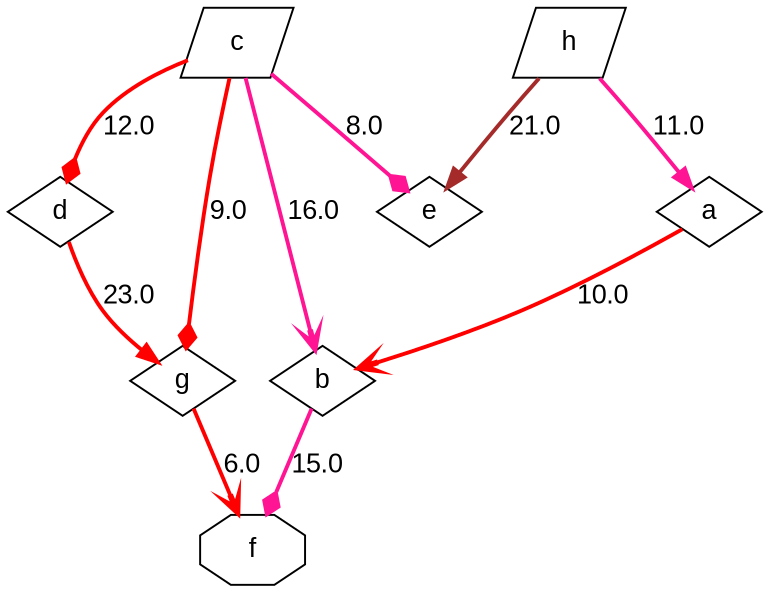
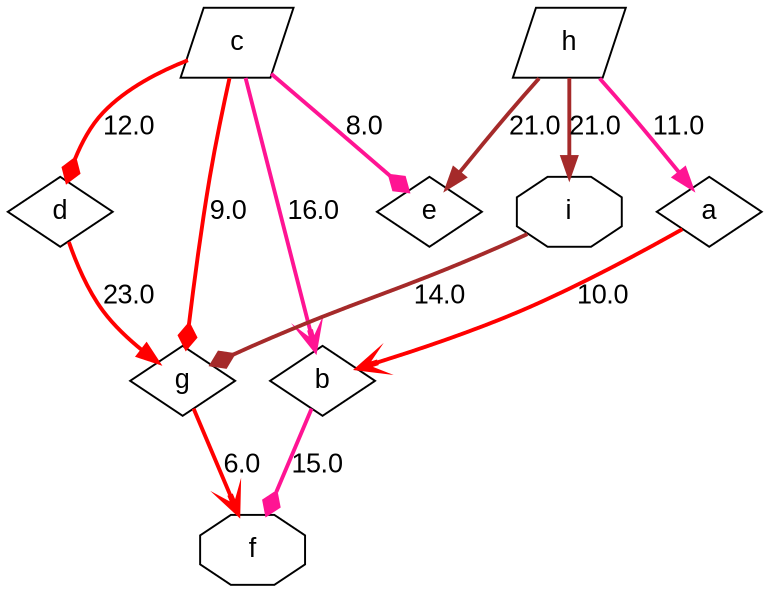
node "i": added
